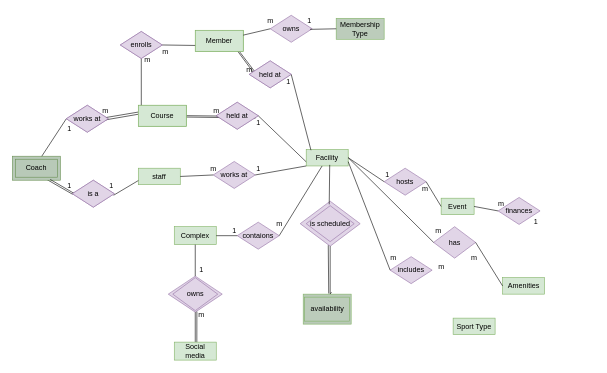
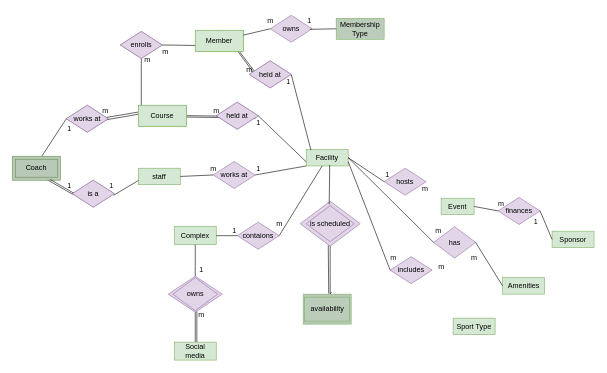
edge "hosts" -- "Event": removed
edge "finances" -- "Sponsor": added
node "Sponsor": added
